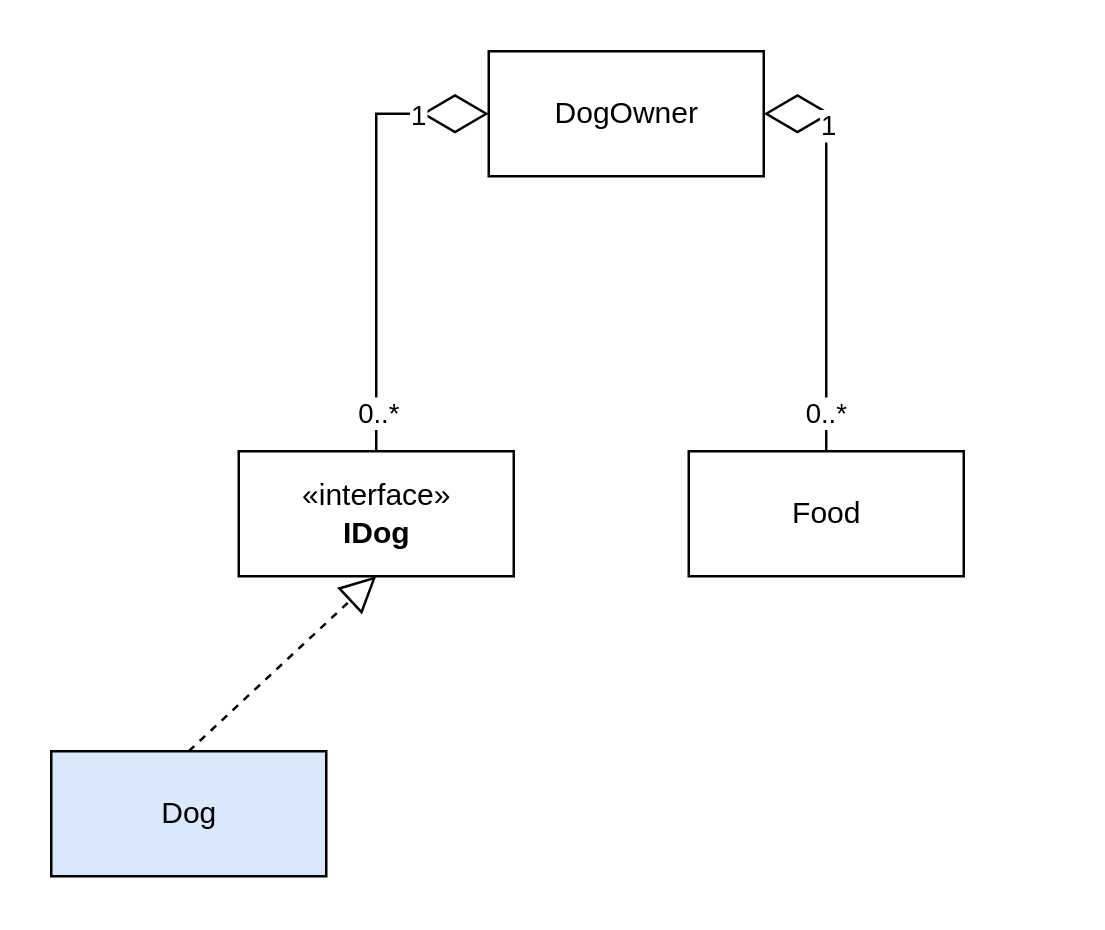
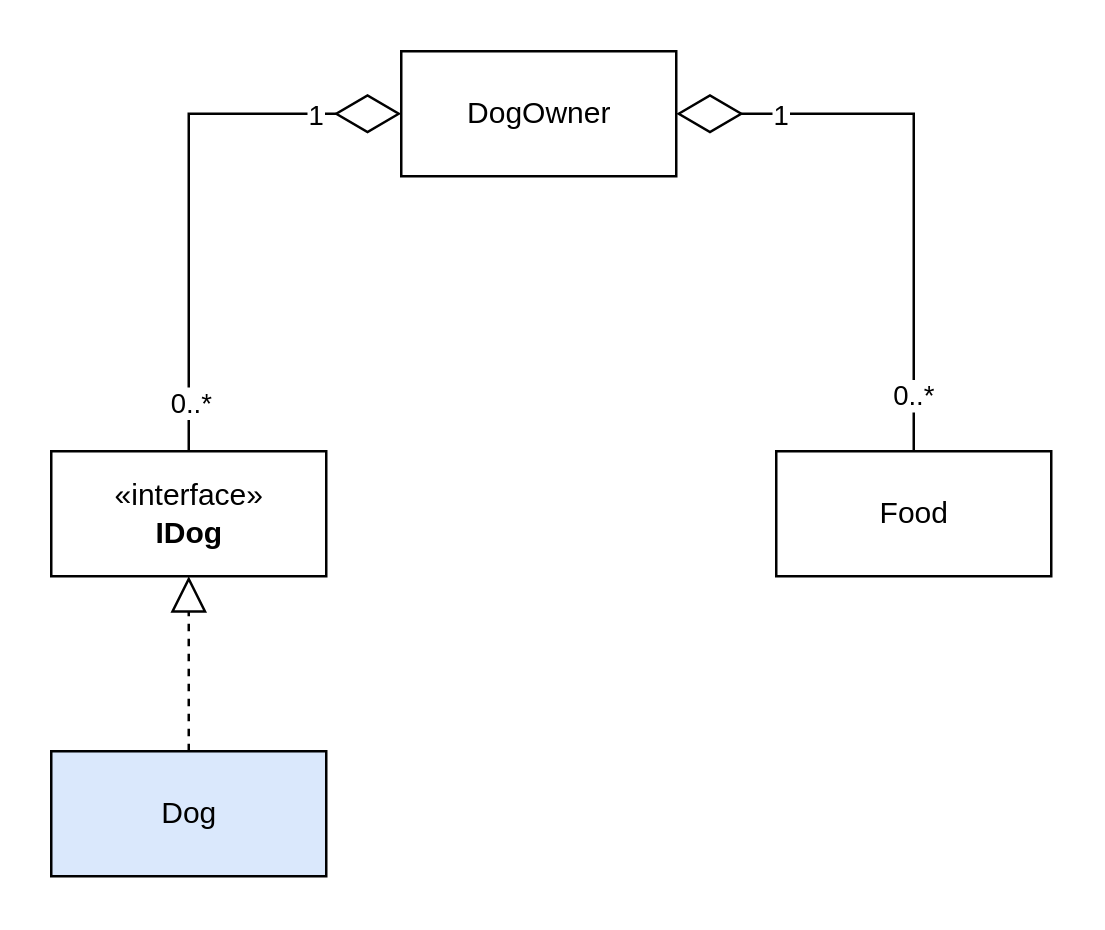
node "DogOwner": moved (626, 114) -> (539, 114)
node "«interface» IDog": moved (376, 514) -> (189, 514)
node "Food": moved (826, 514) -> (914, 514)
